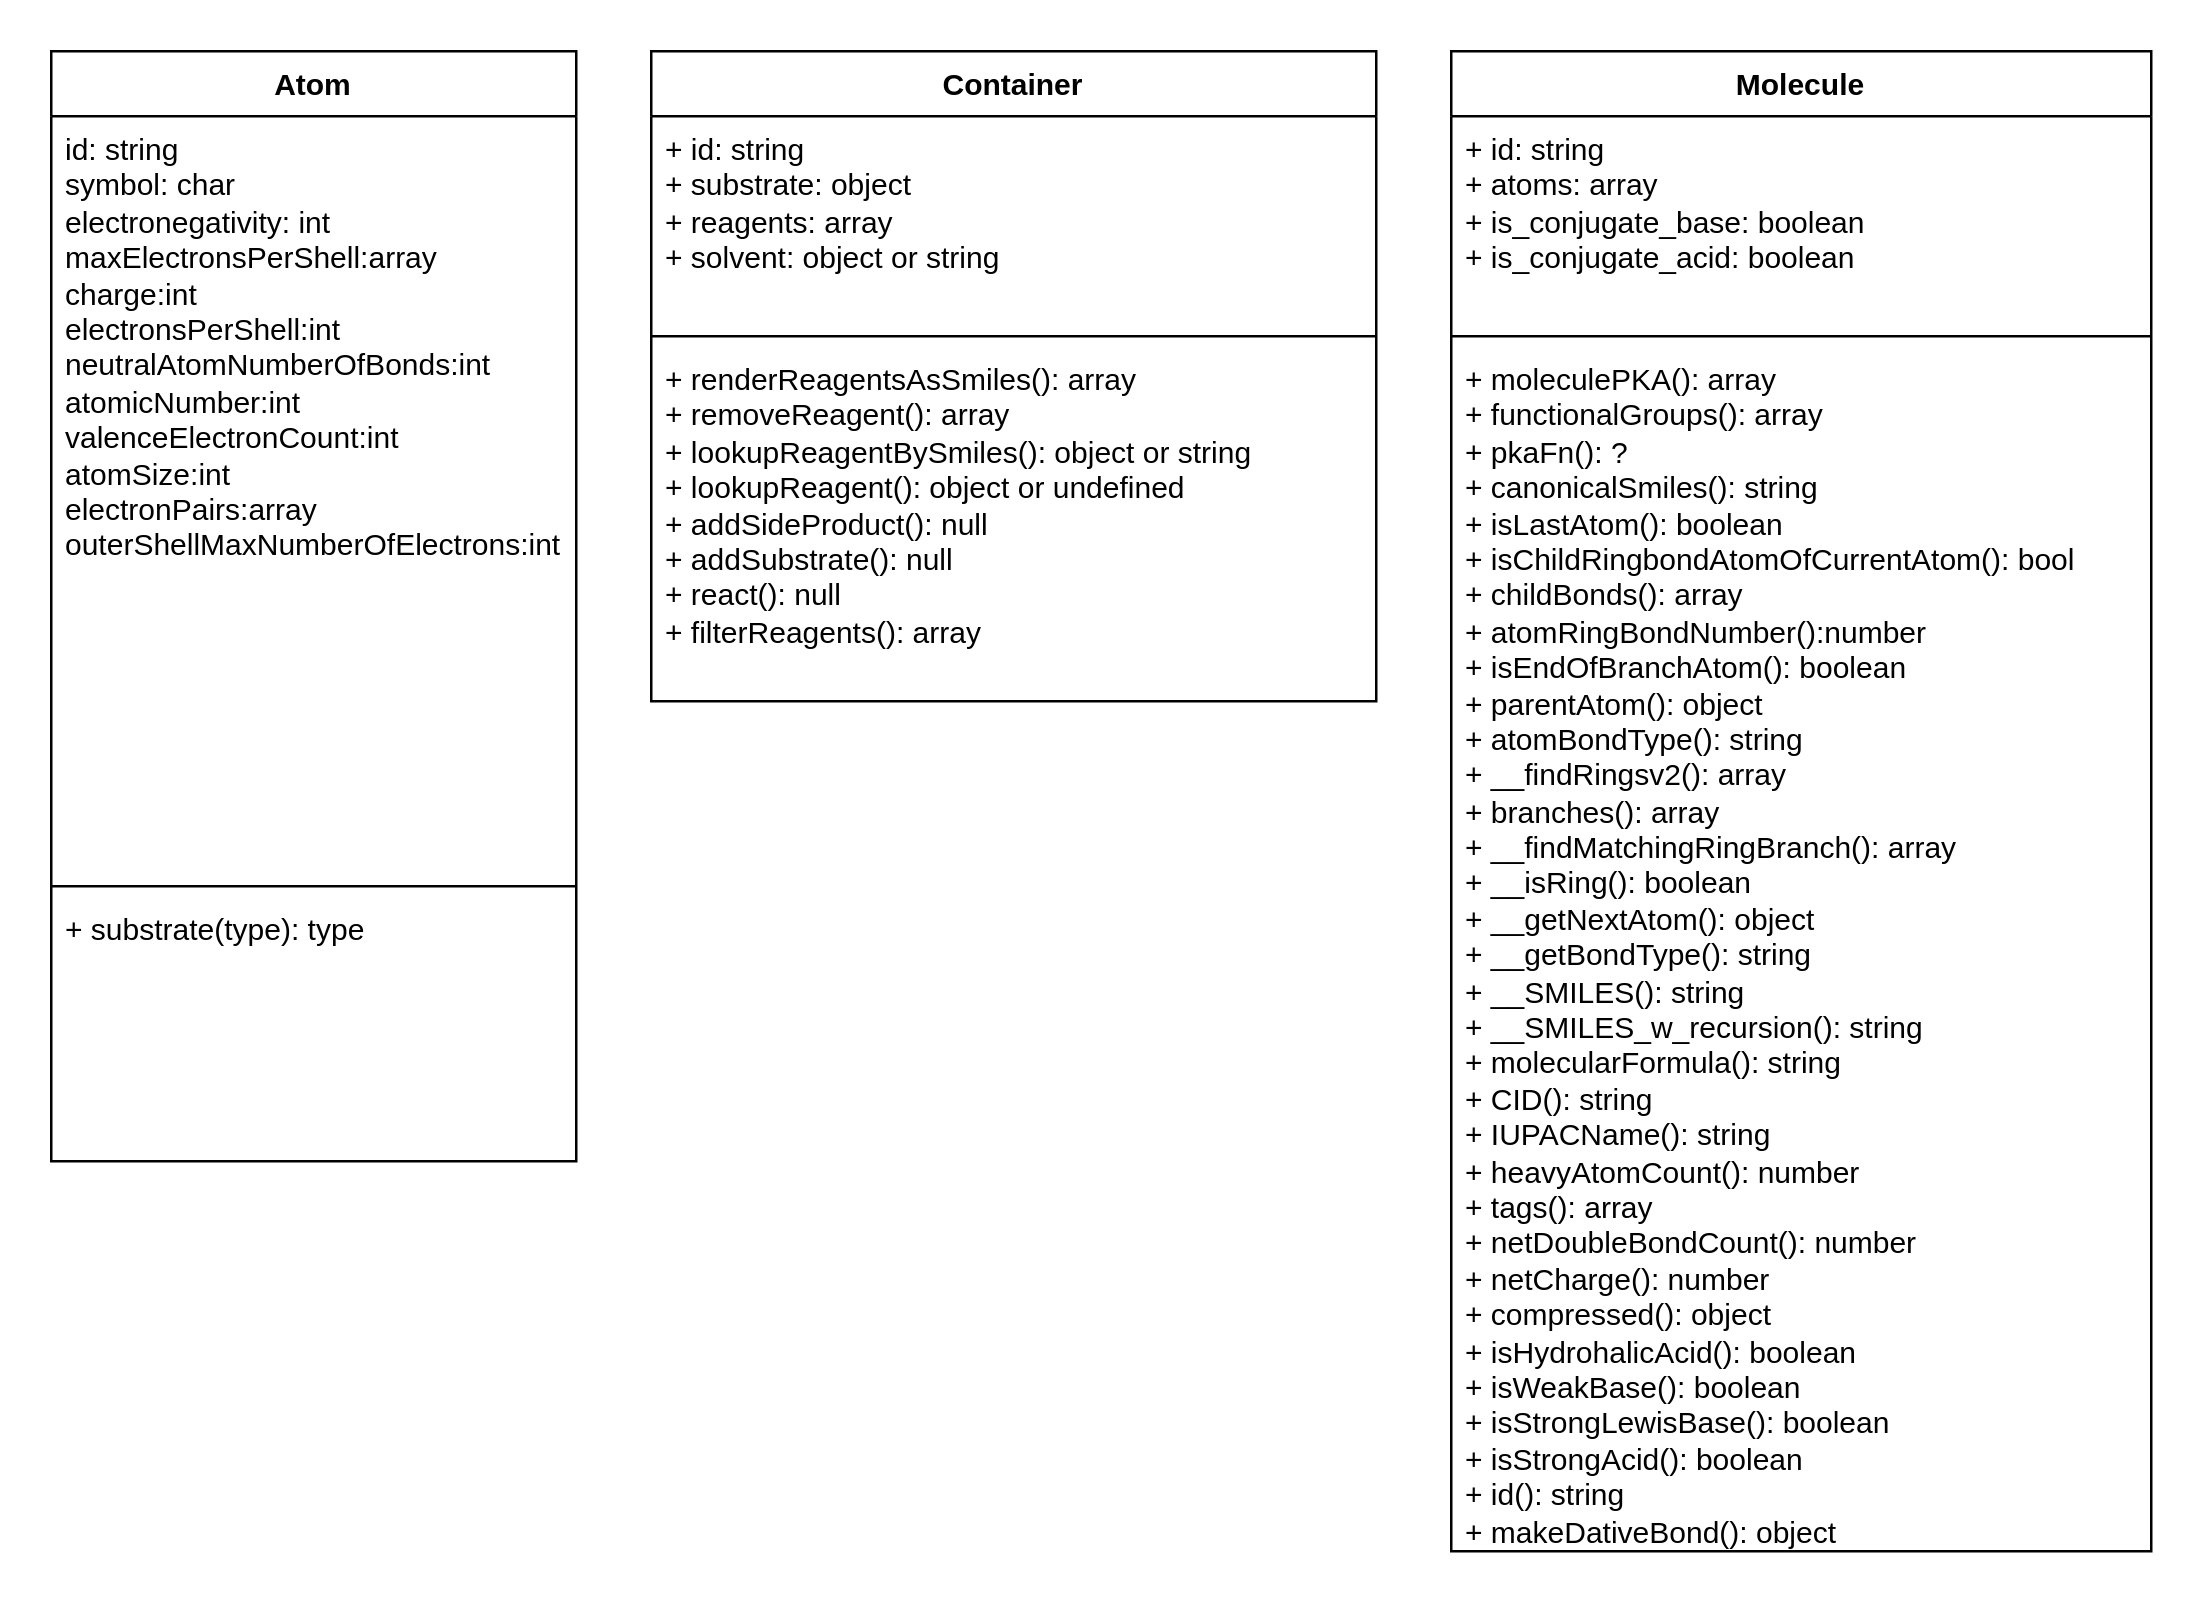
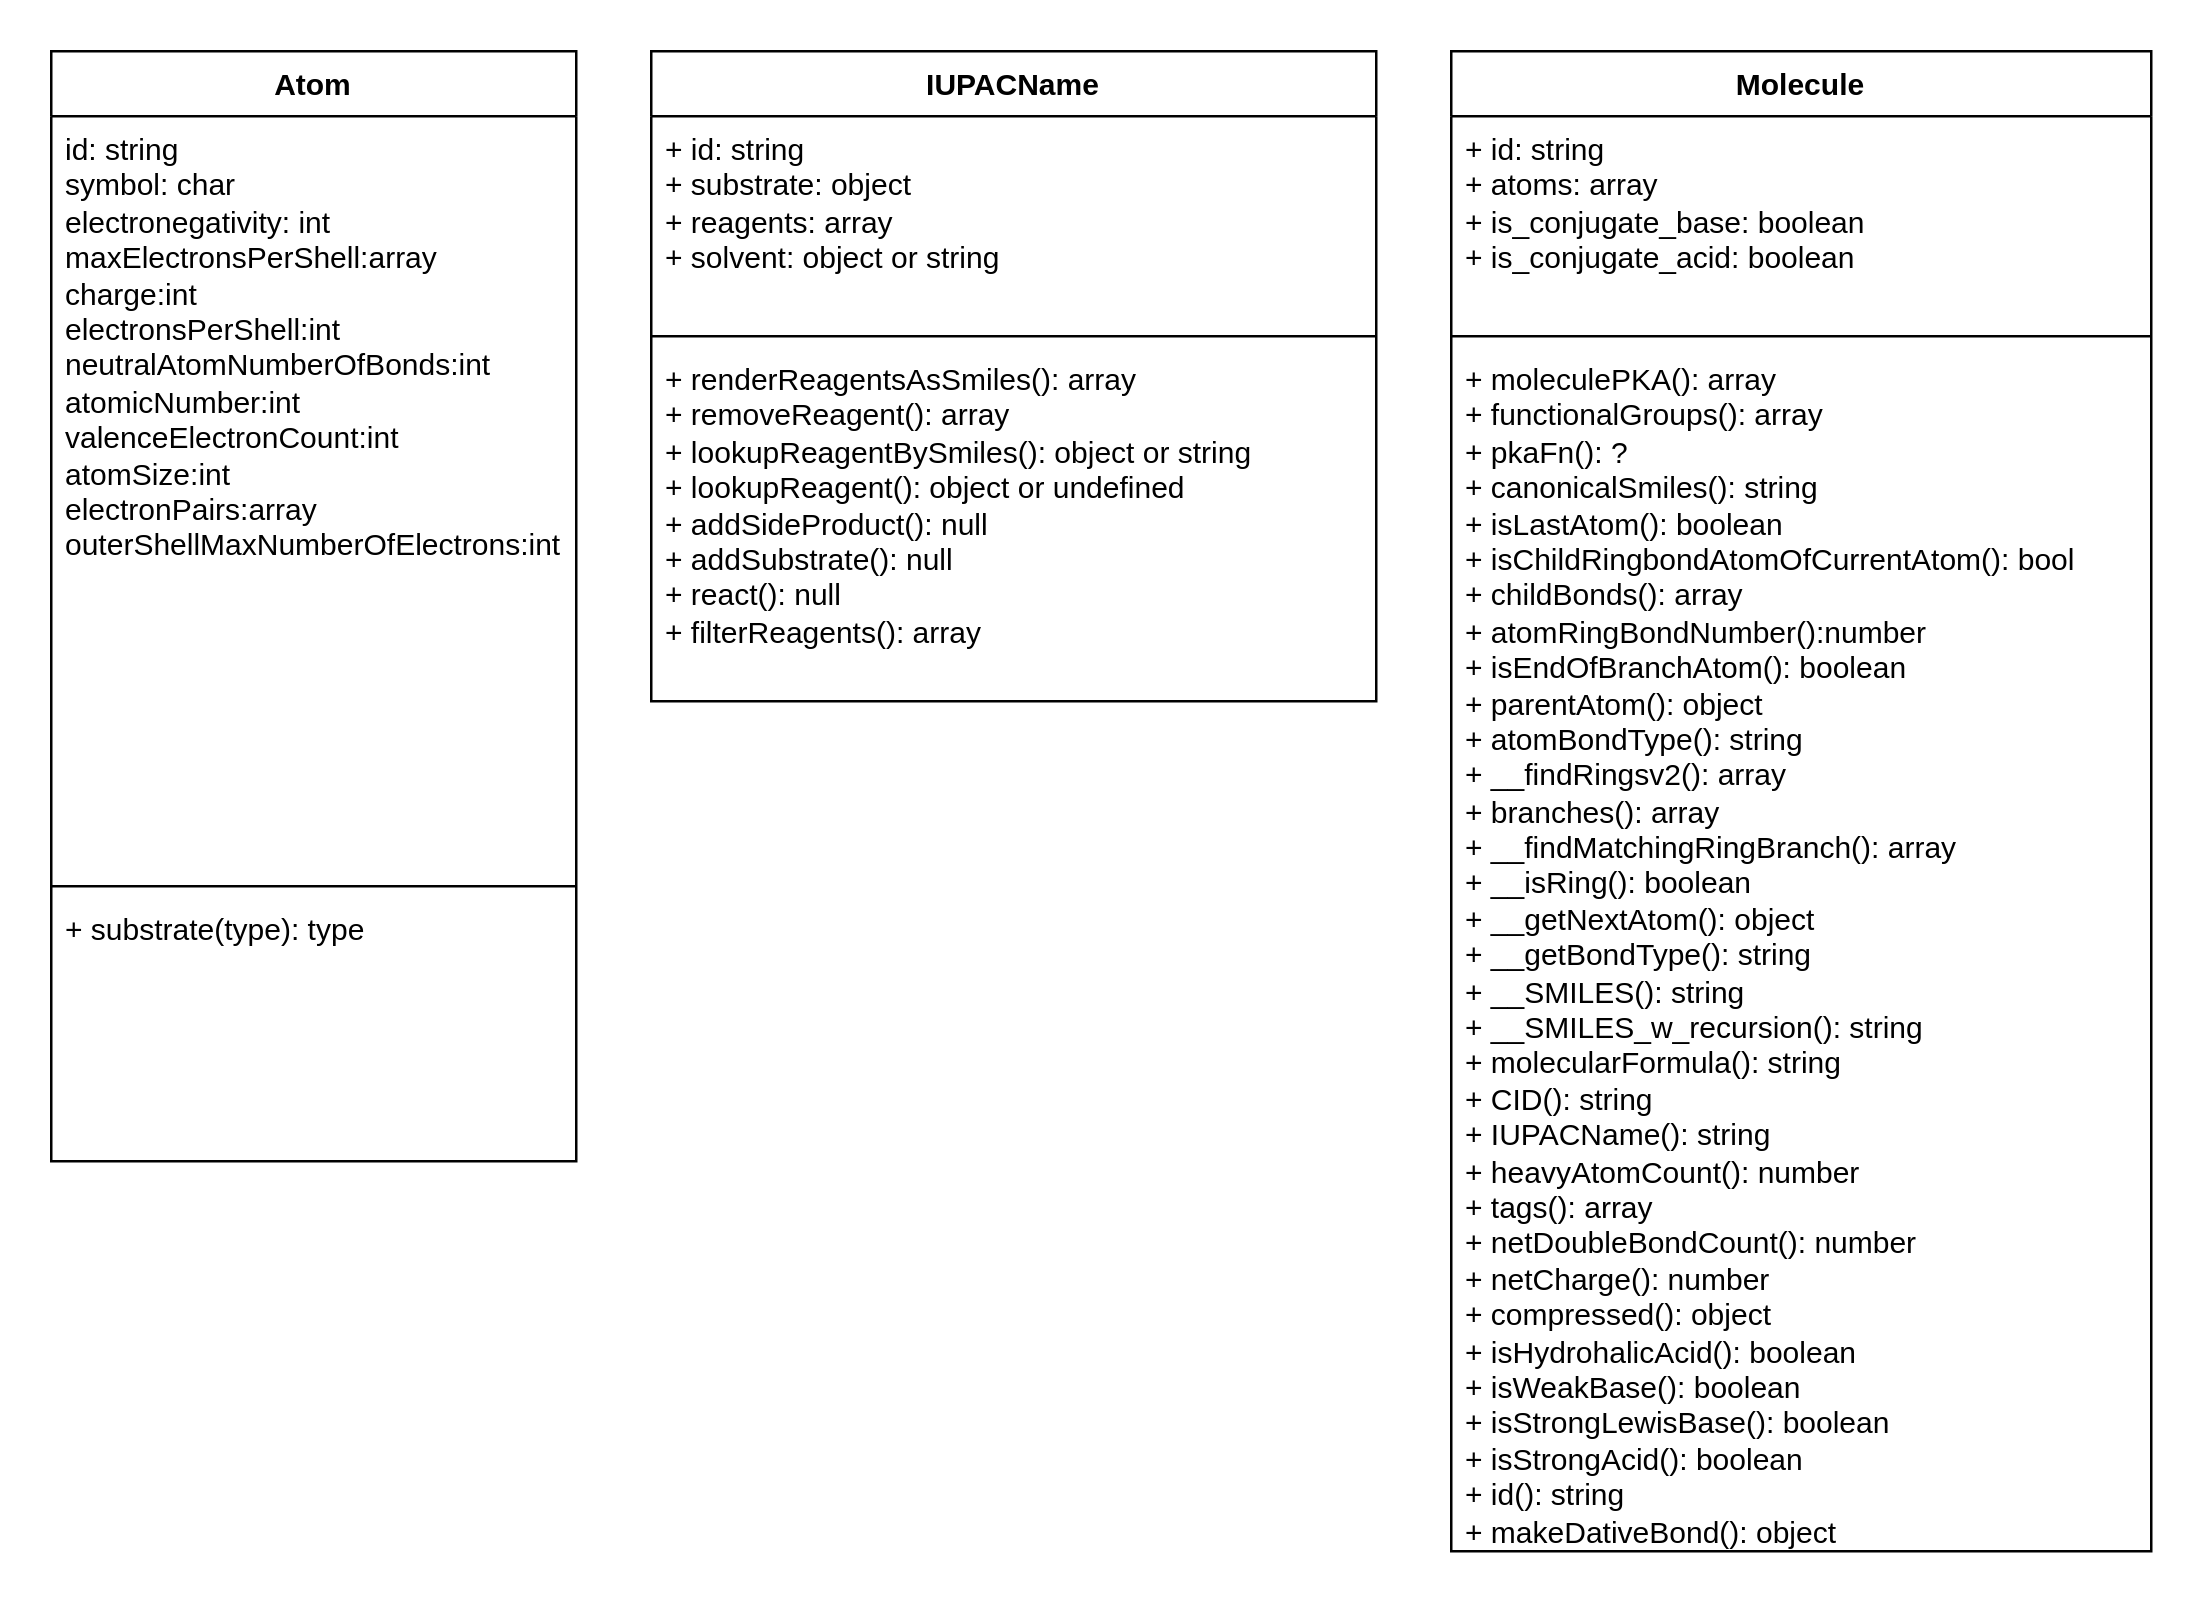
node "Container": label "Container" -> "IUPACName"
